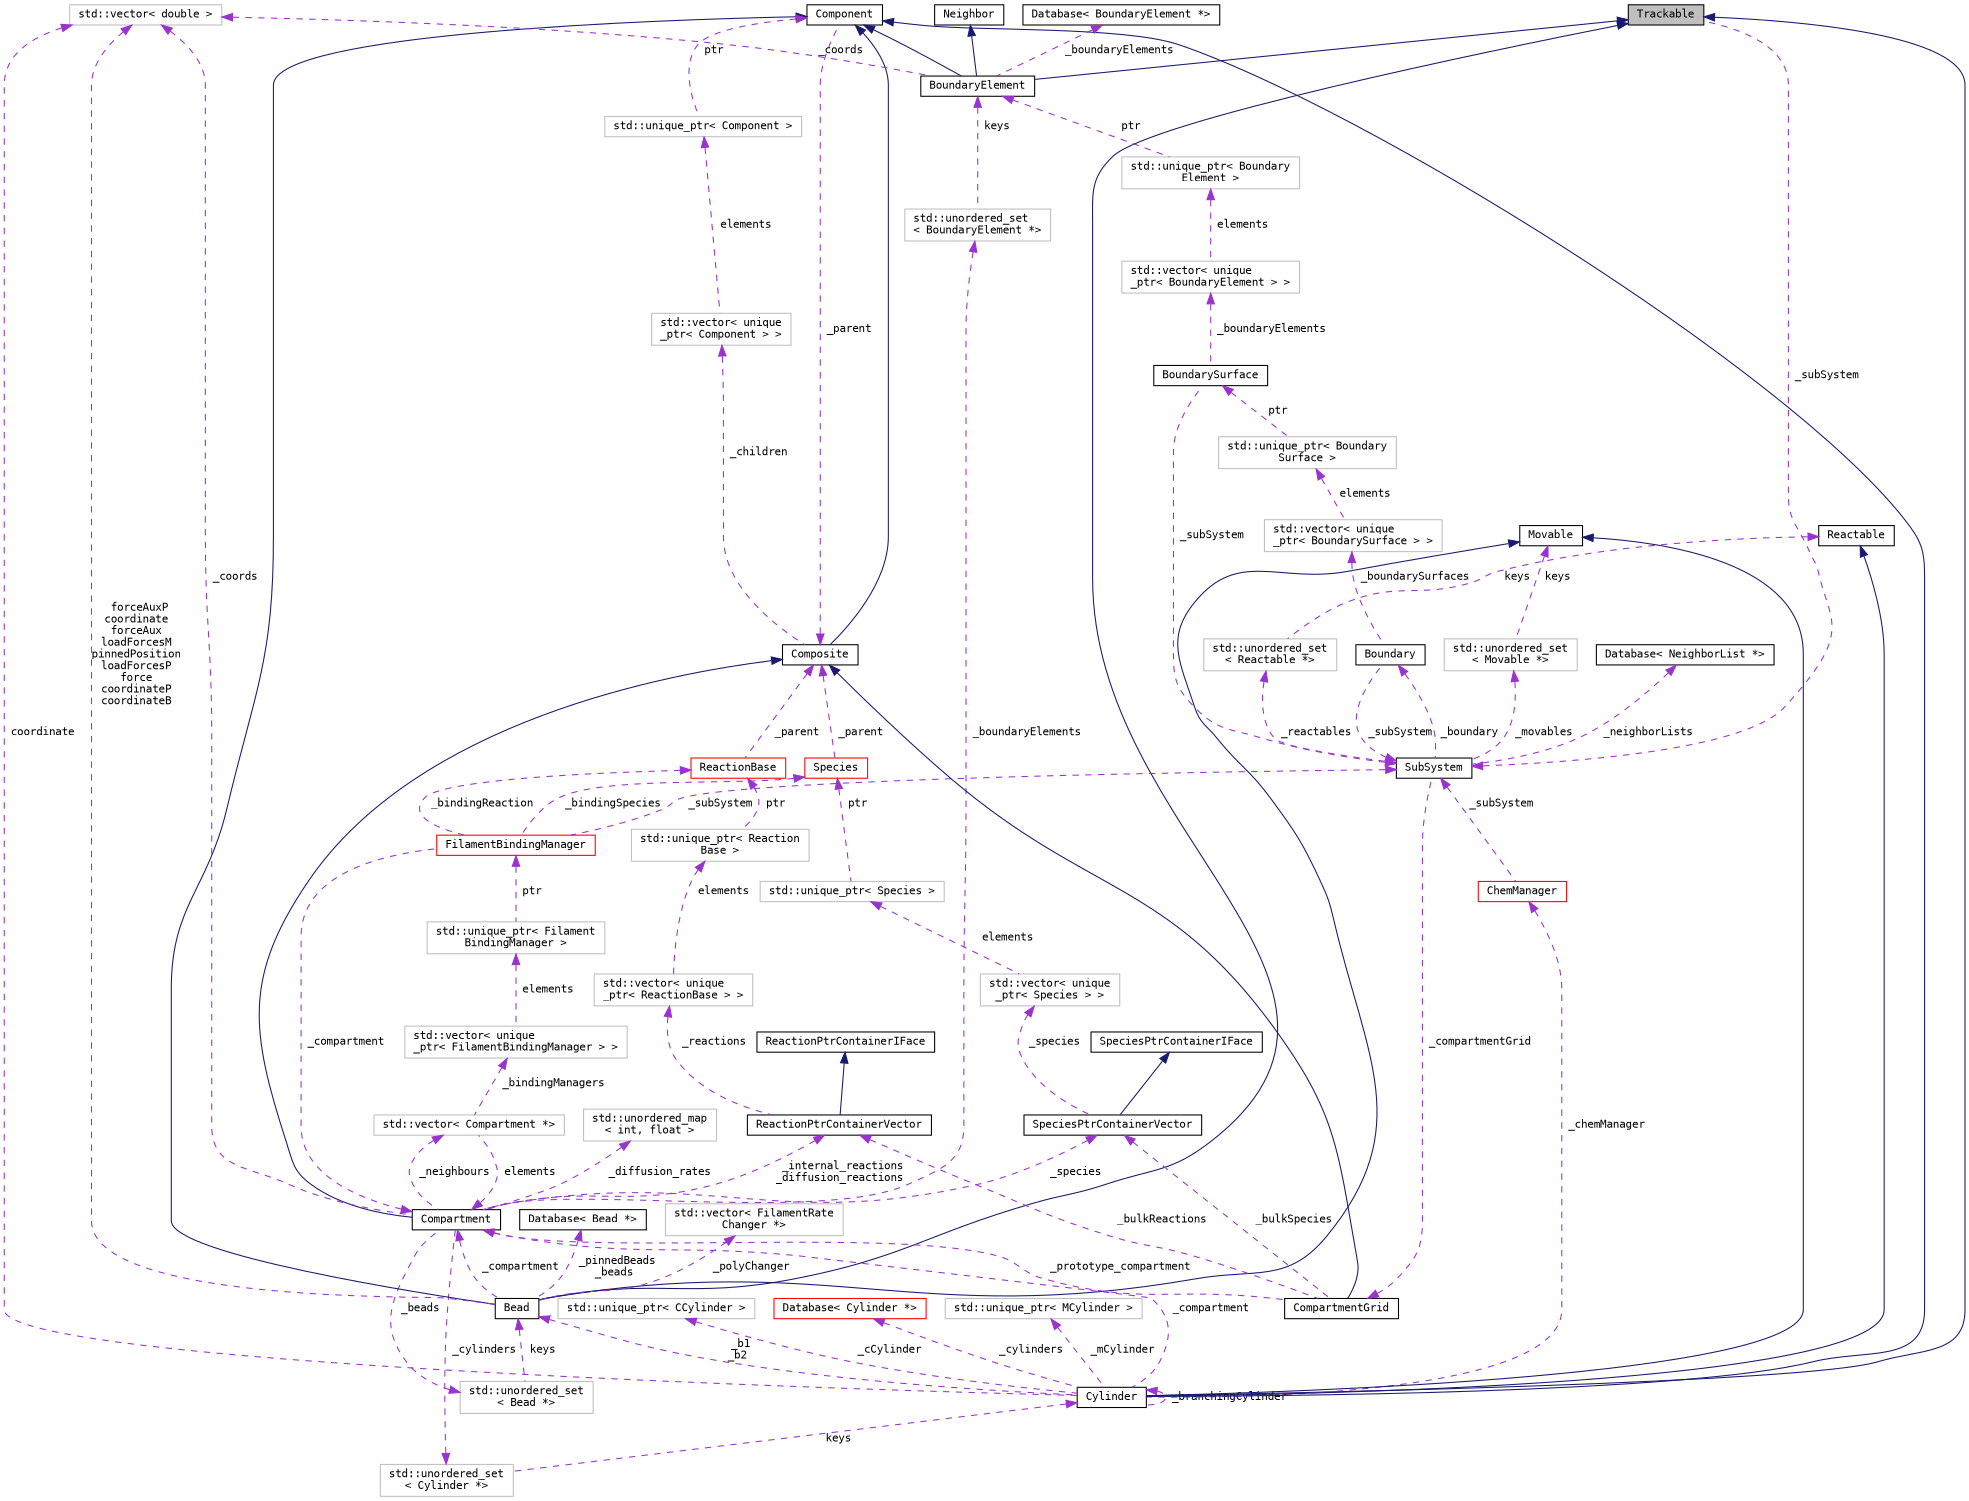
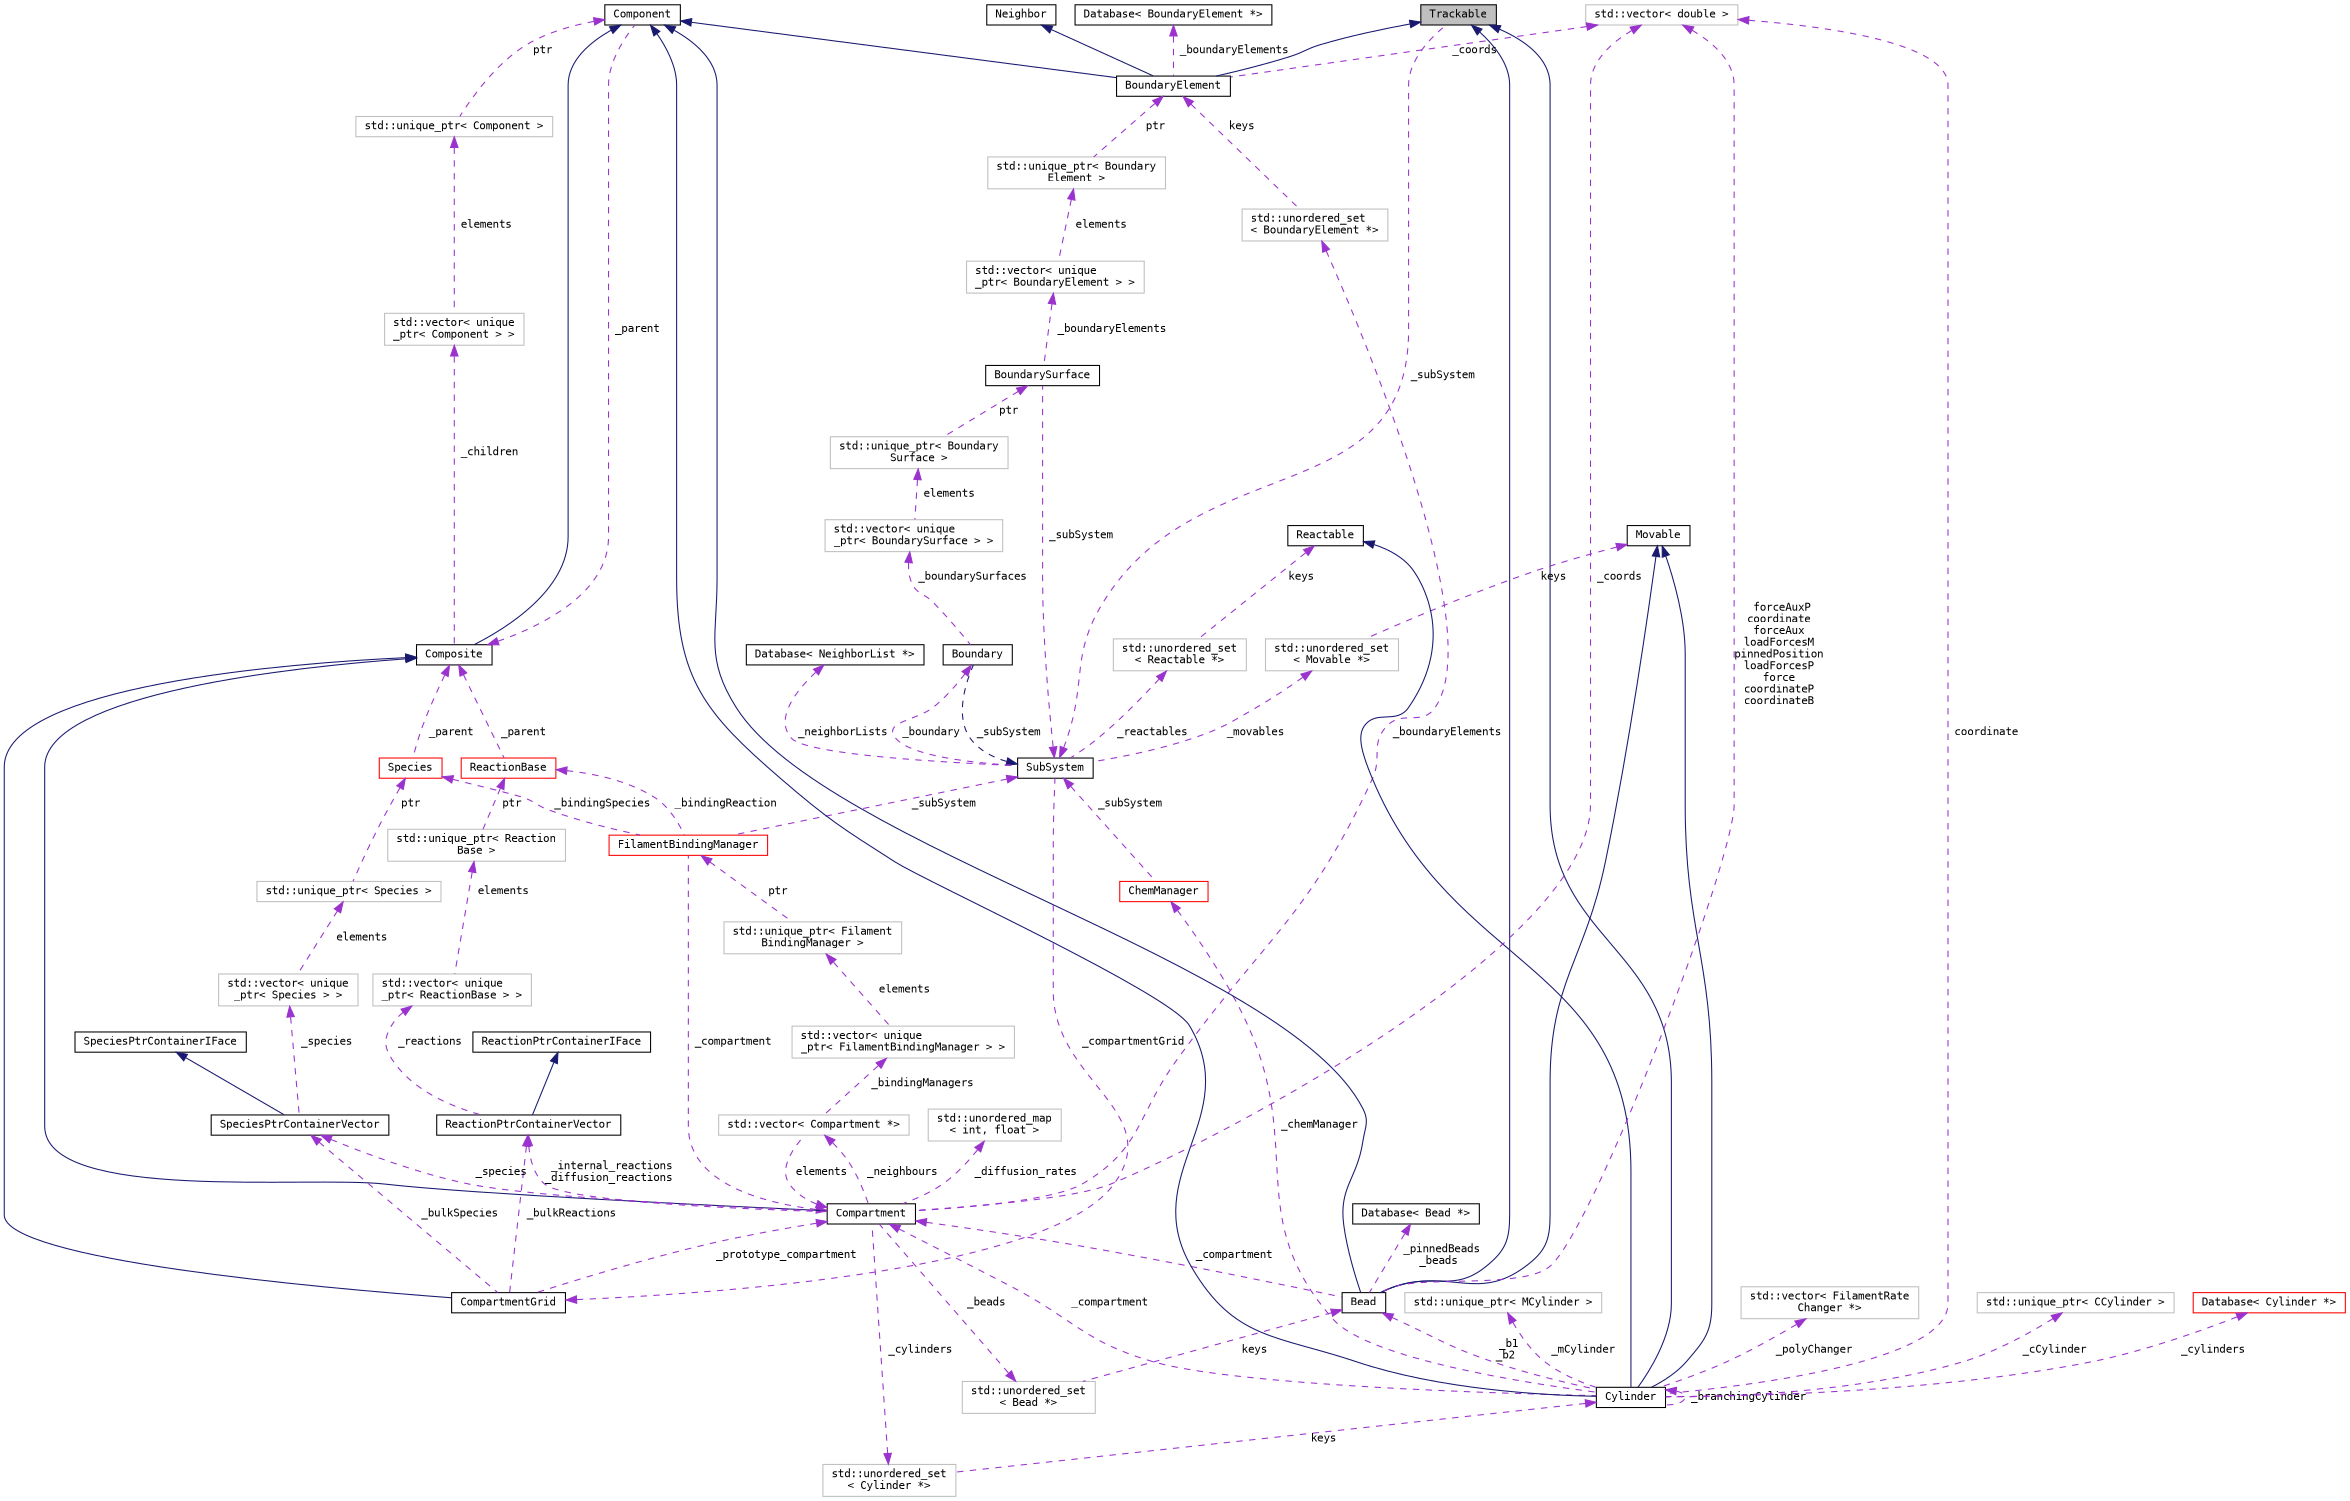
edge "Boundary" -> "SubSystem": color darkorchid3 -> midnightblue
edge "Bead" -> "std::vector< FilamentRate Changer *>": now "Cylinder" -> "std::vector< FilamentRate Changer *>"
